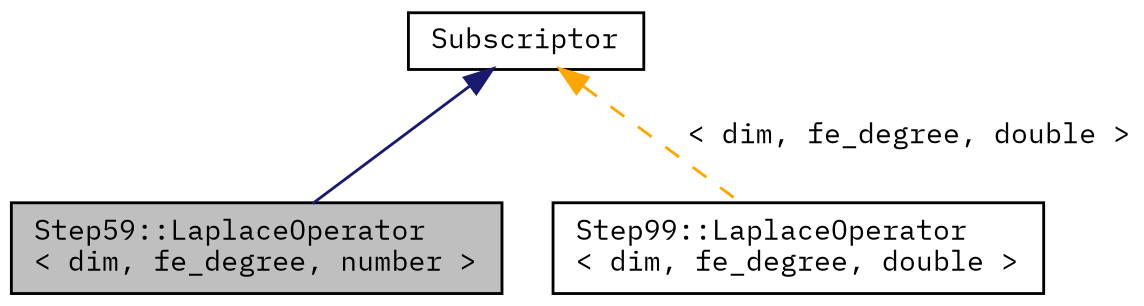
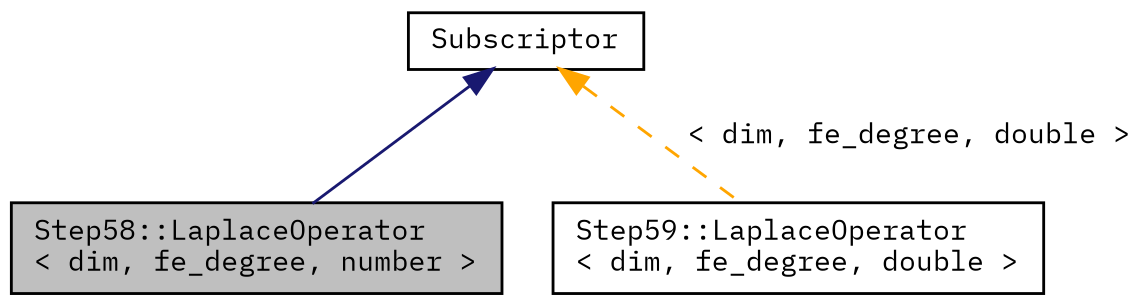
node "Step59::LaplaceOperator < dim, fe_degree, number >": label "Step59::LaplaceOperator < dim, fe_degree, number >" -> "Step58::LaplaceOperator < dim, fe_degree, number >"
node "Step99::LaplaceOperator < dim, fe_degree, double >": label "Step99::LaplaceOperator < dim, fe_degree, double >" -> "Step59::LaplaceOperator < dim, fe_degree, double >"
